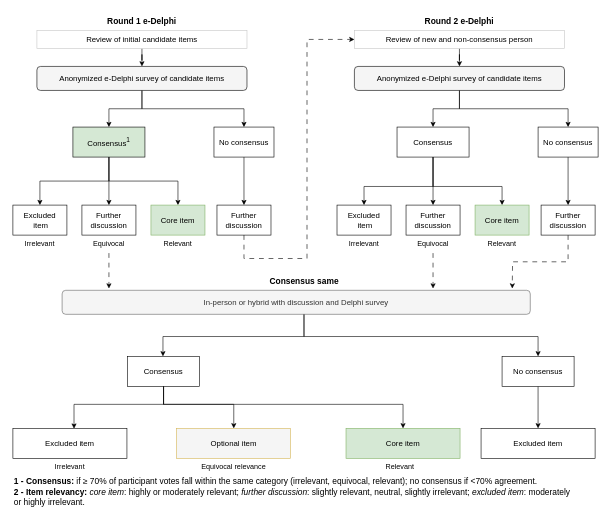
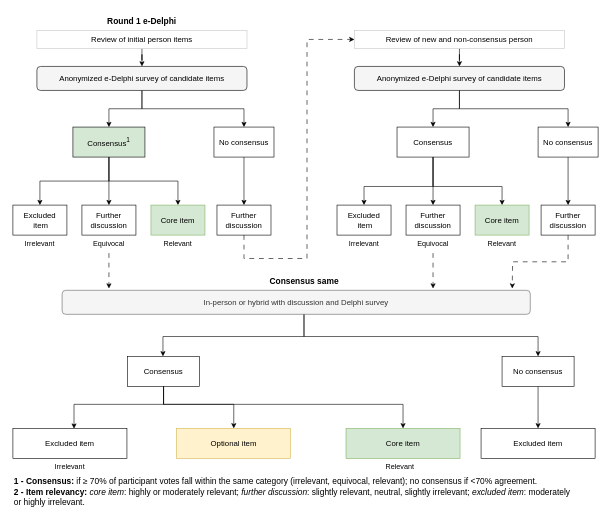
node "Round 2 e-Delphi": removed
node "Review of initial candidate items": label "Review of initial candidate items" -> "Review of initial person items"
node "Optional item": fillcolor #f5f5f5 -> #fff2cc
node "Equivocal relevance": removed
